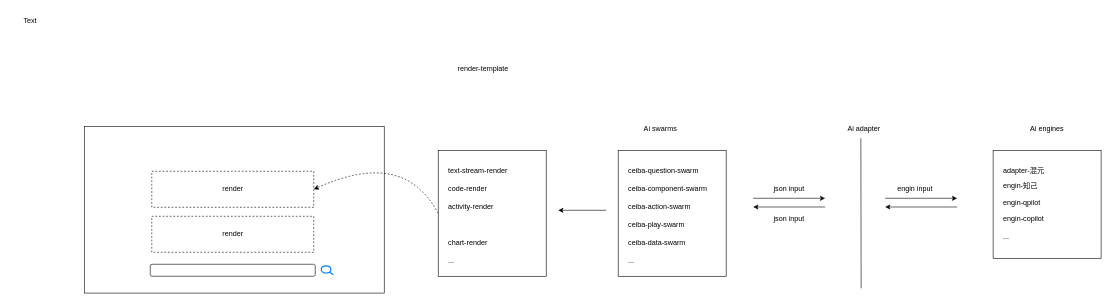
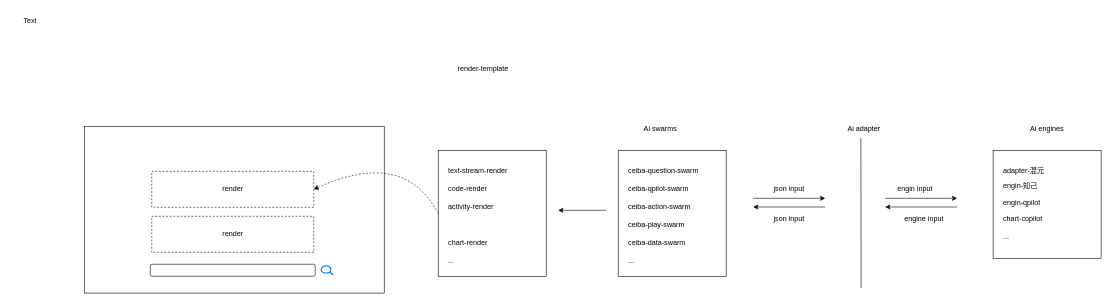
node "ceiba-component-swarm": label "ceiba-component-swarm" -> "ceiba-qpilot-swarm"
node "engine input": added
node "engin-copilot": label "engin-copilot" -> "chart-copilot"
